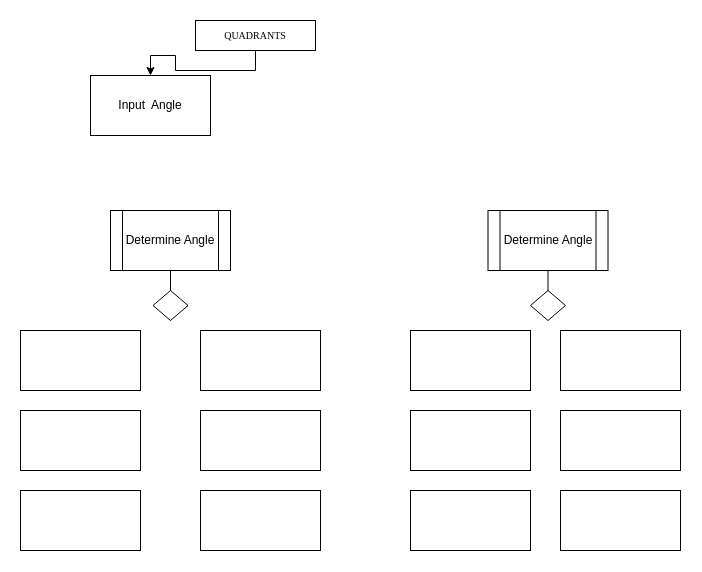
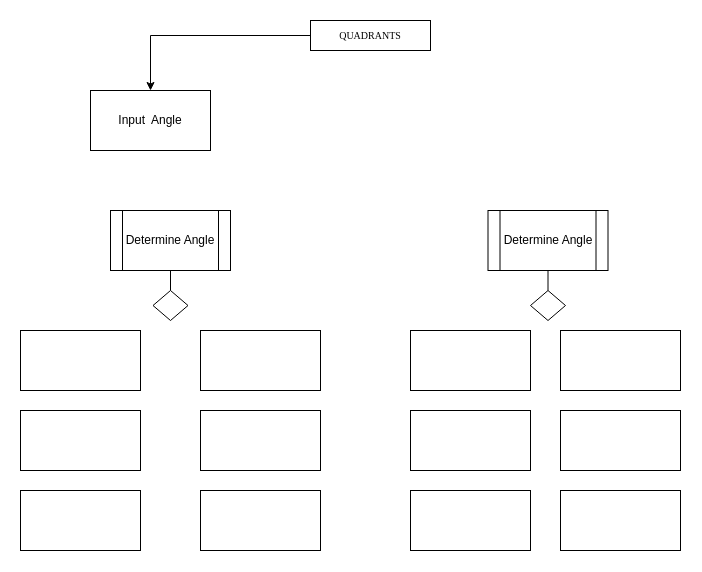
node "QUADRANTS": moved (256, 36) -> (371, 36)
node "Input Angle": moved (151, 106) -> (151, 121)
